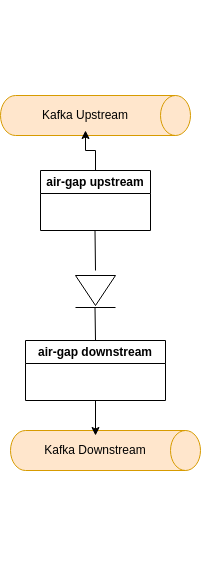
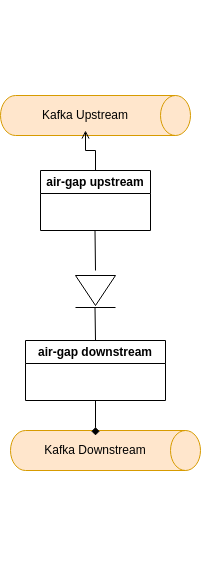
edge "air-gap upstream" -> "Kafka Upstream": arrowhead classic -> open
edge "air-gap downstream" -> "Kafka Downstream": arrowhead classic -> diamond
